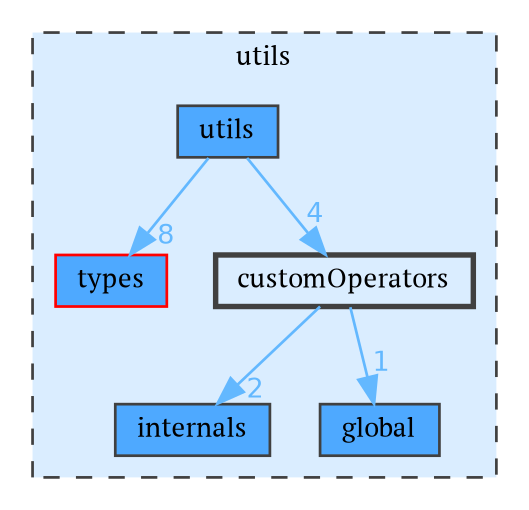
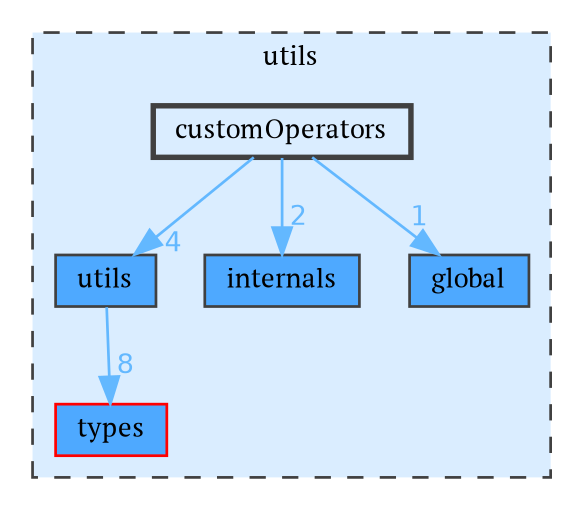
edge "utils" -> "customOperators": reversed
